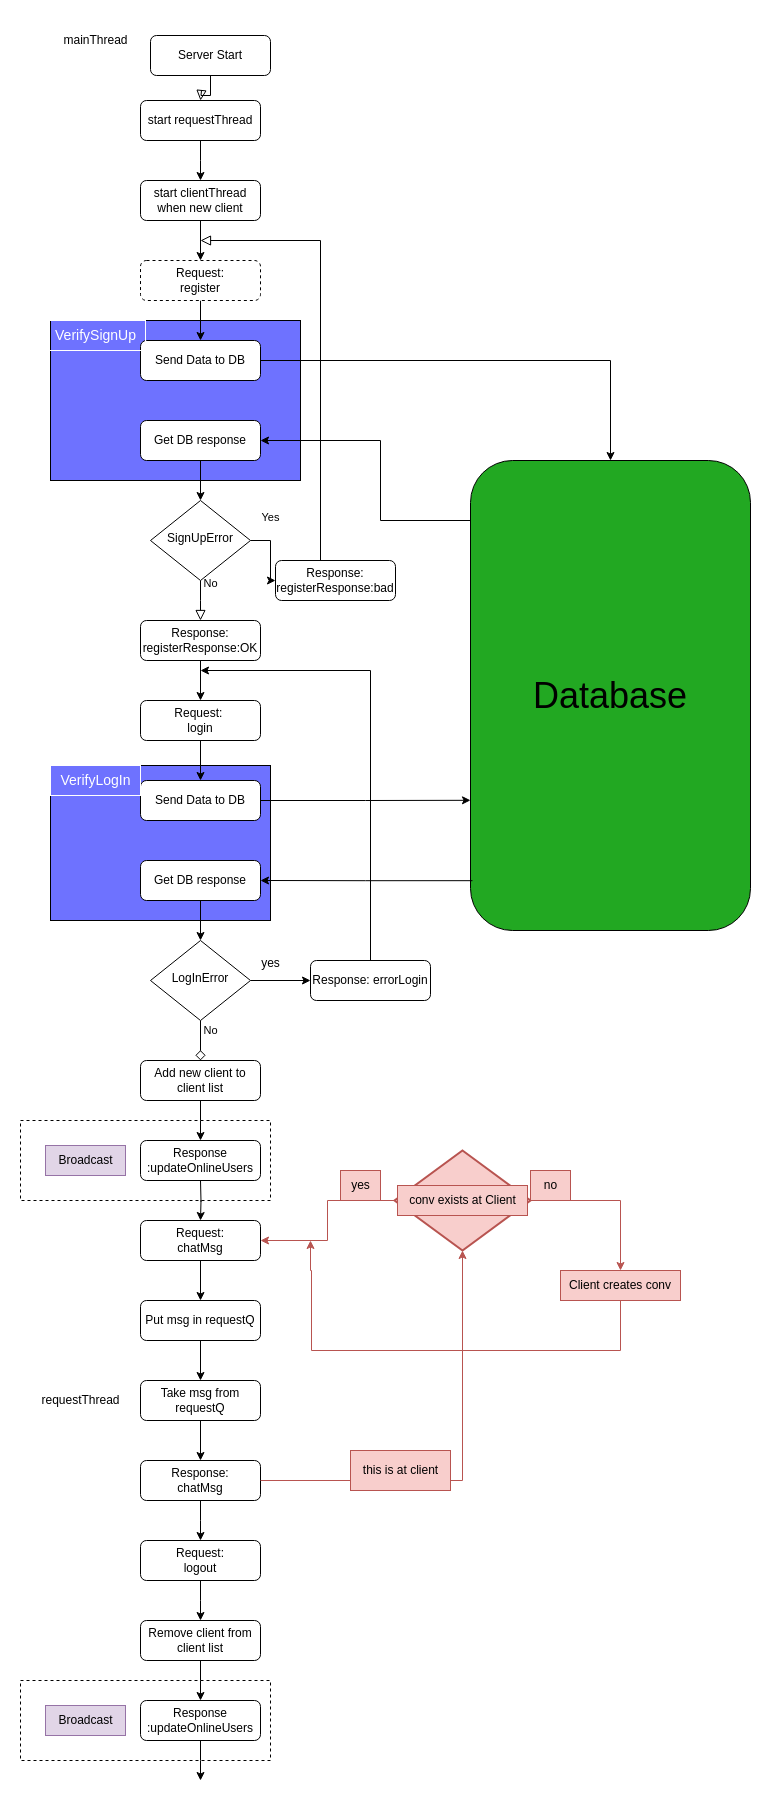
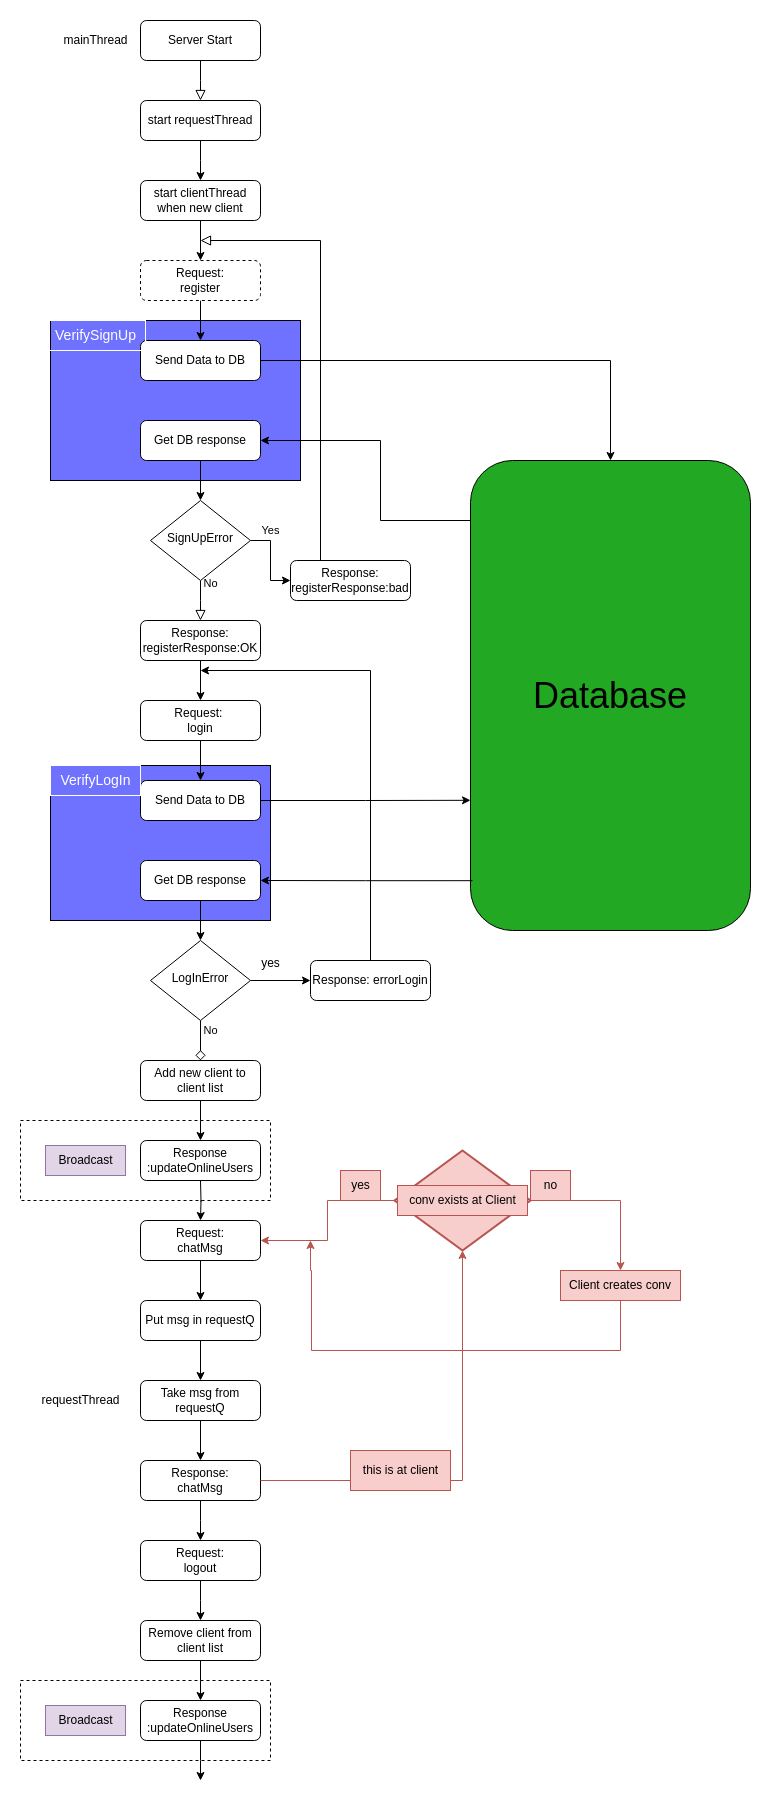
node "Server Start": moved (211, 56) -> (201, 41)
node "Response: registerResponse:bad": moved (336, 581) -> (351, 581)
